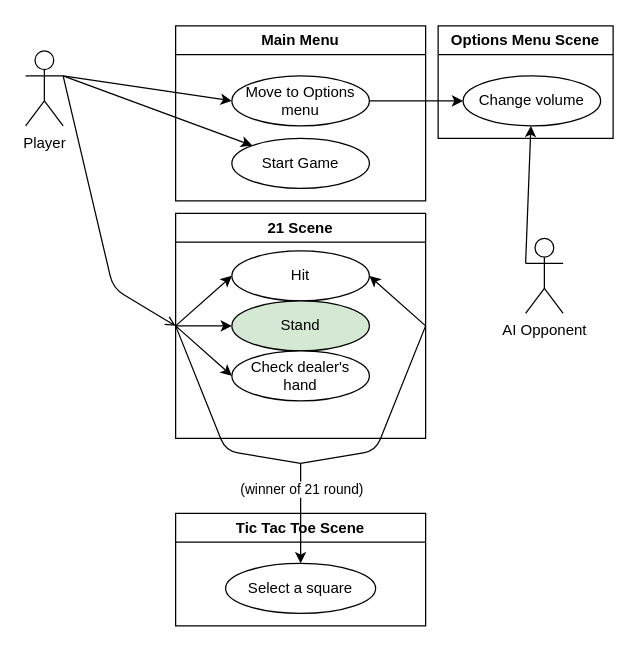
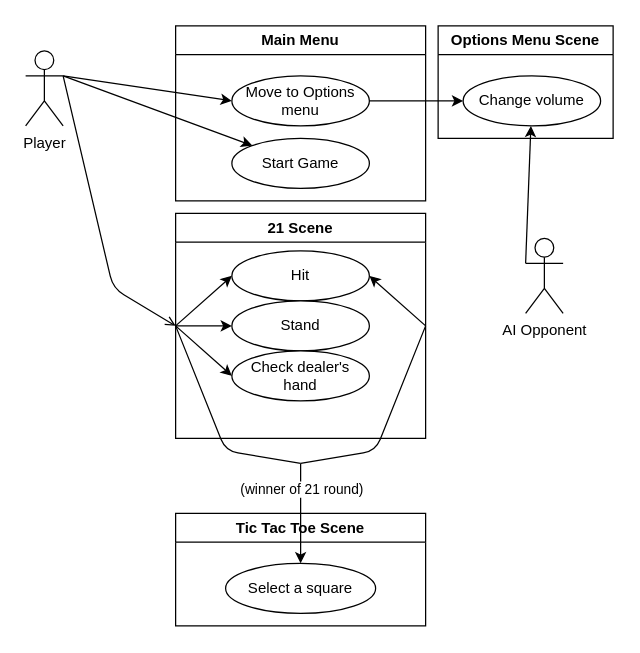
node "Stand": fillcolor #d5e8d4 -> #ffffff
